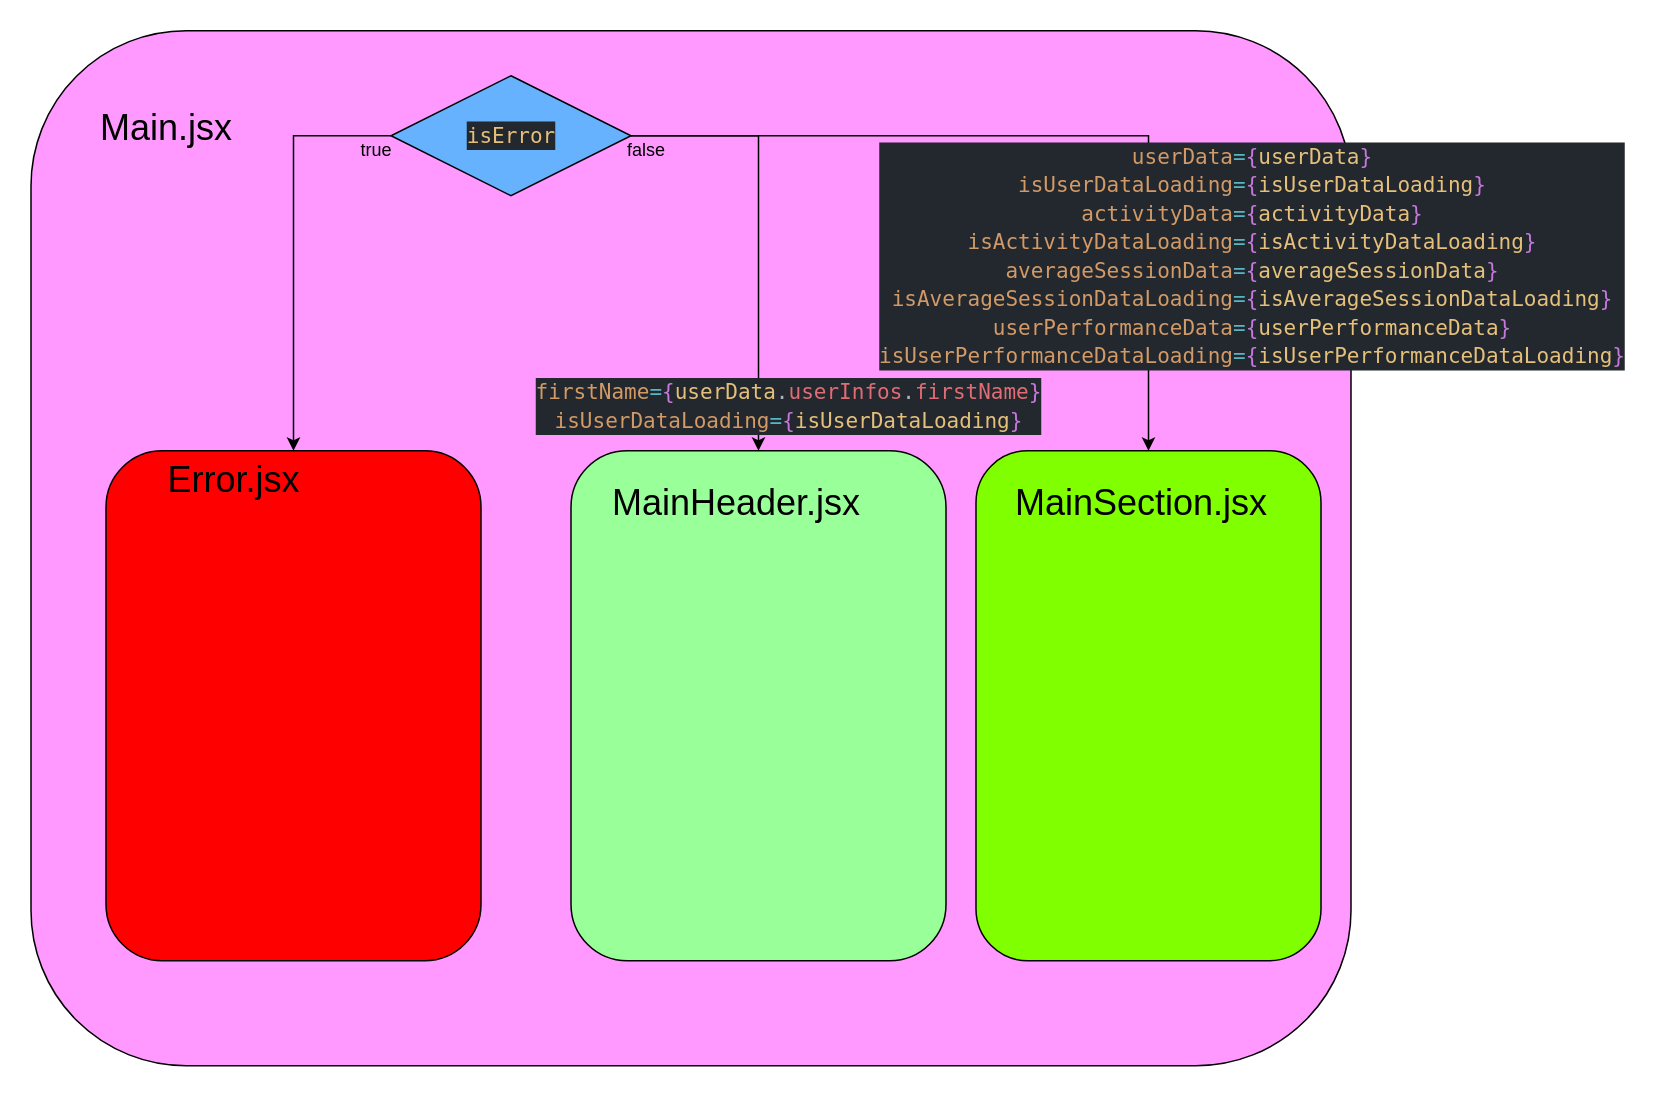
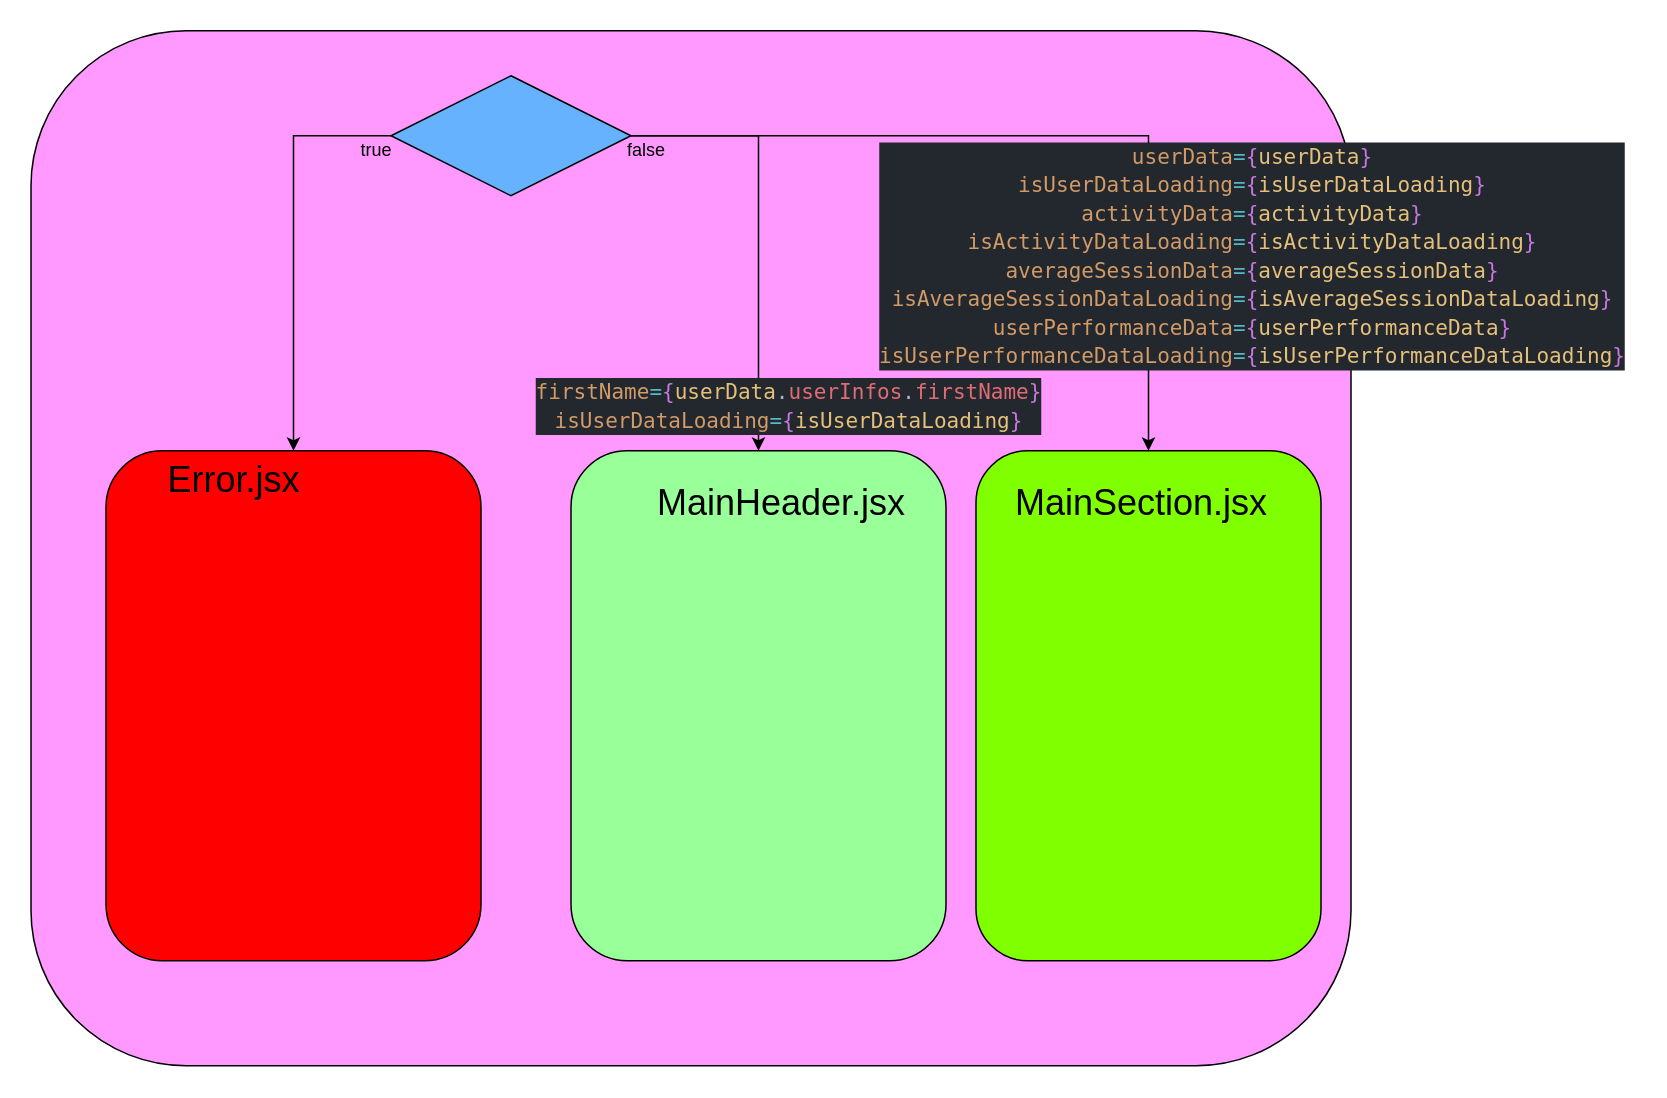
node "Main.jsx": removed
node "isError": removed
node "MainHeader.jsx": moved (736, 503) -> (781, 503)
